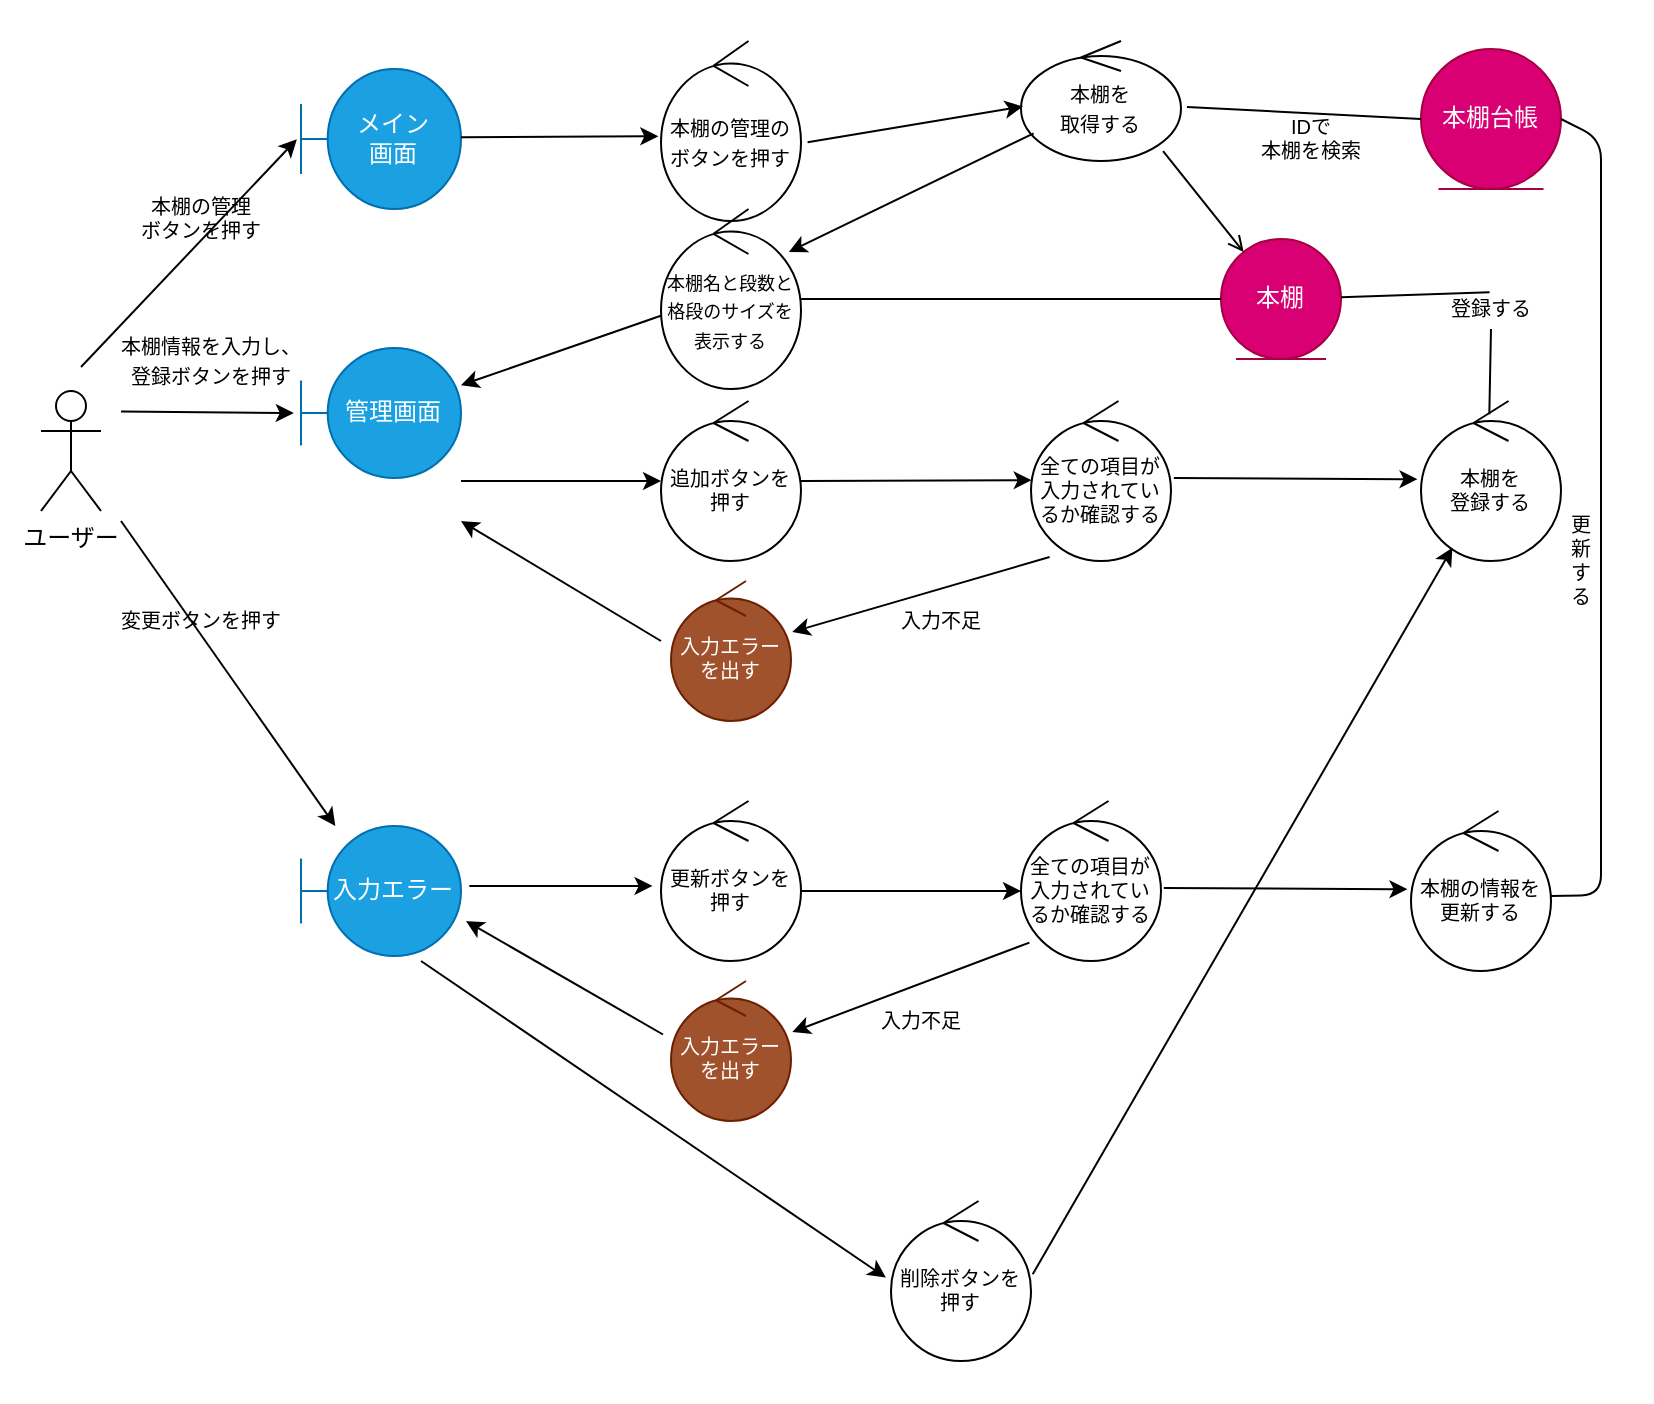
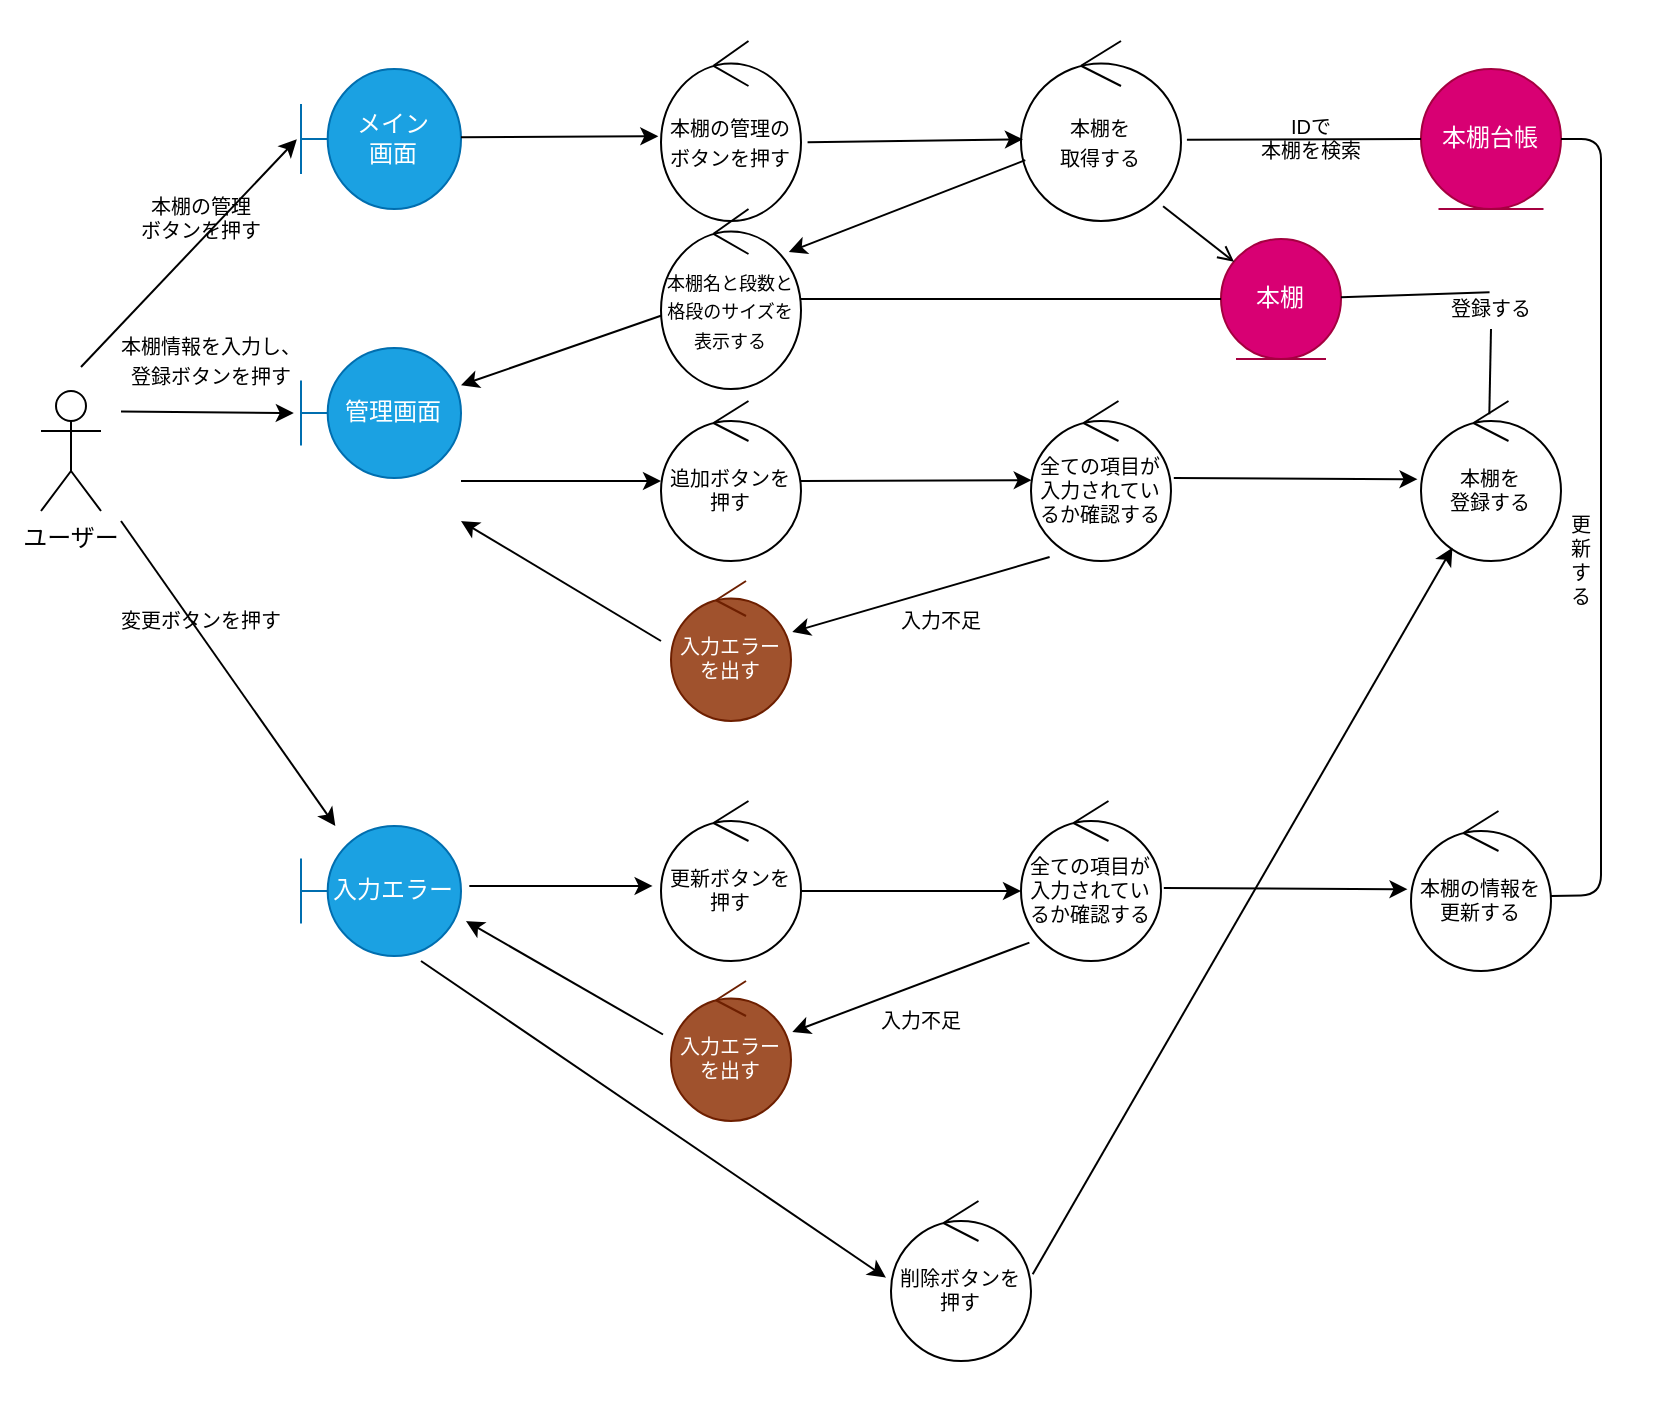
node "本棚を 取得する": size 160x120 -> 160x180
node "本棚台帳": moved (1491, 119) -> (1491, 139)
